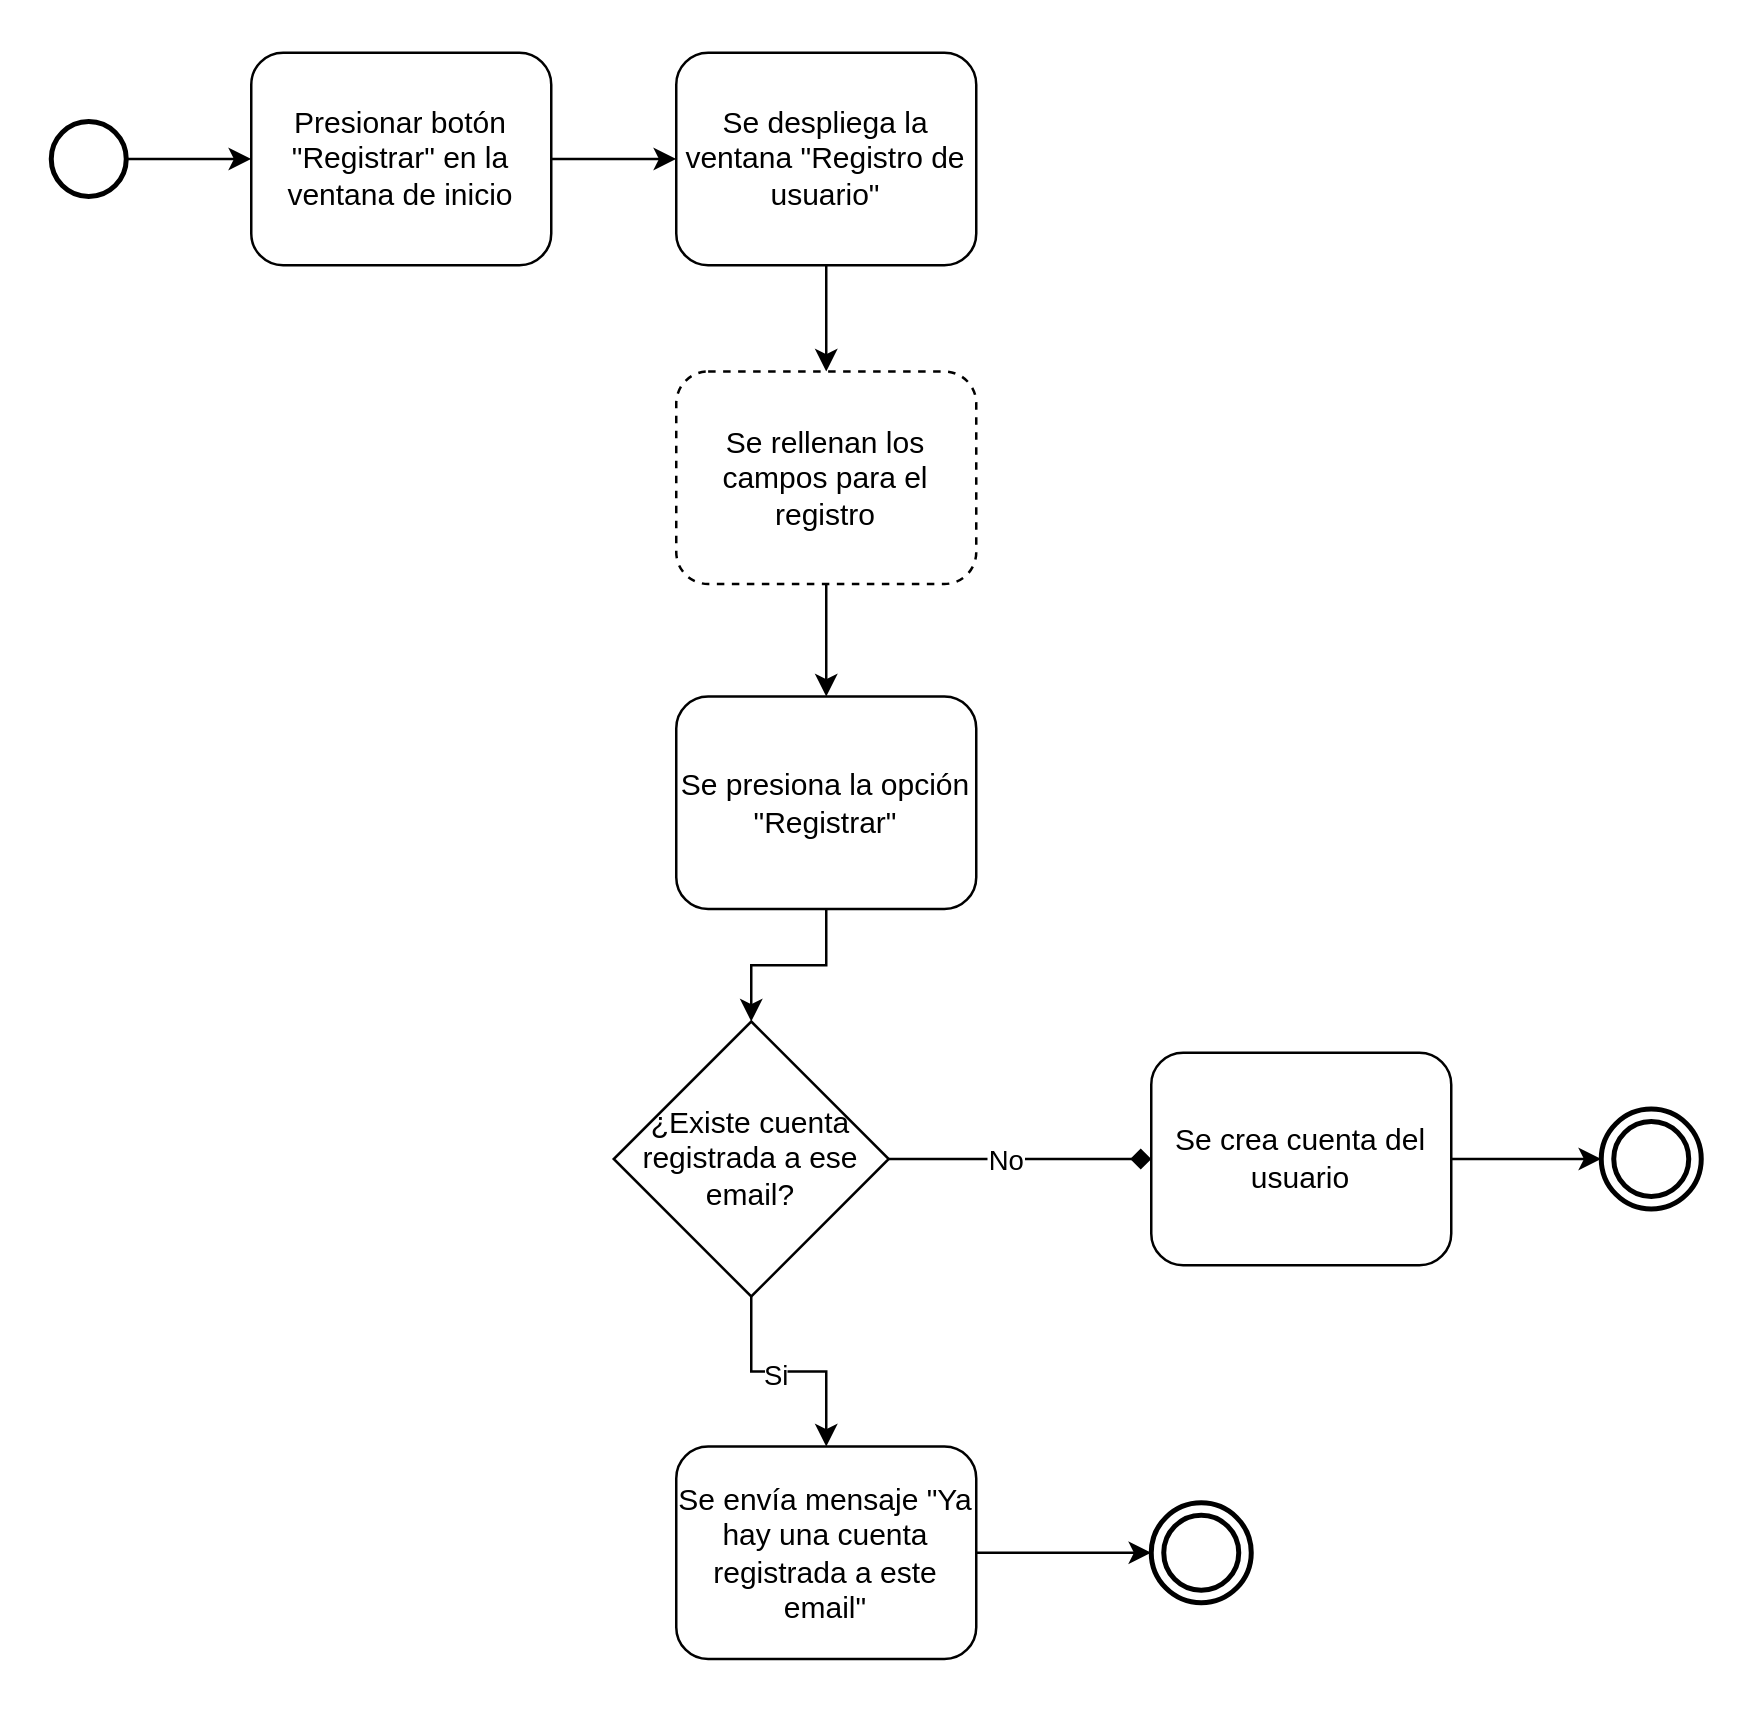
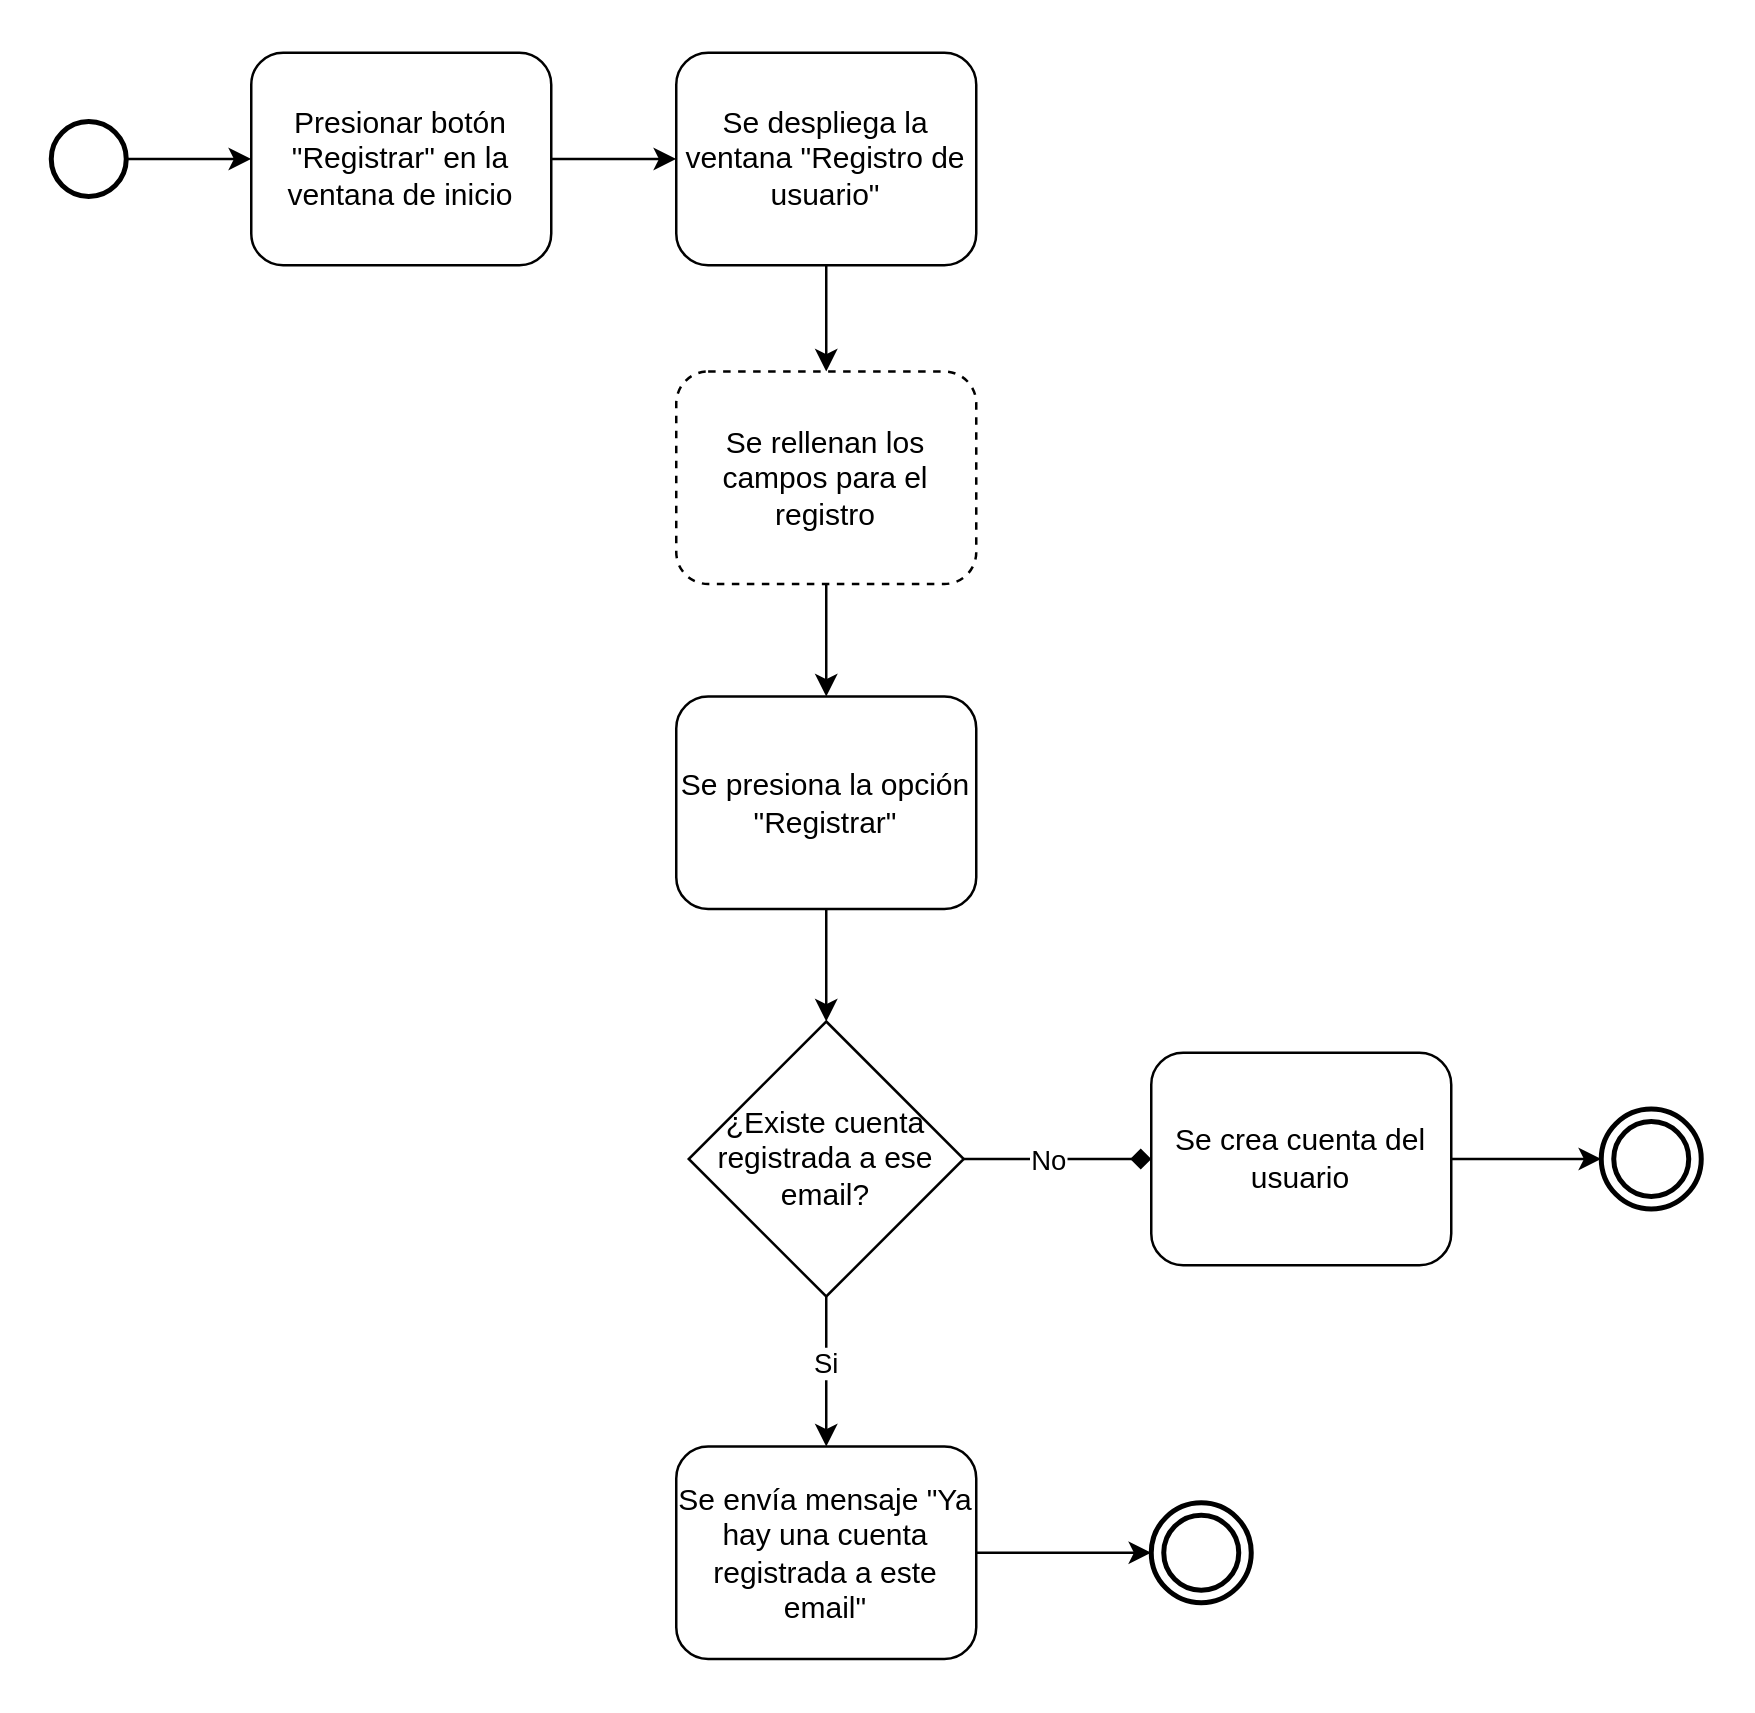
node "¿Existe cuenta registrada a ese email?": moved (751, 1159) -> (826, 1159)
